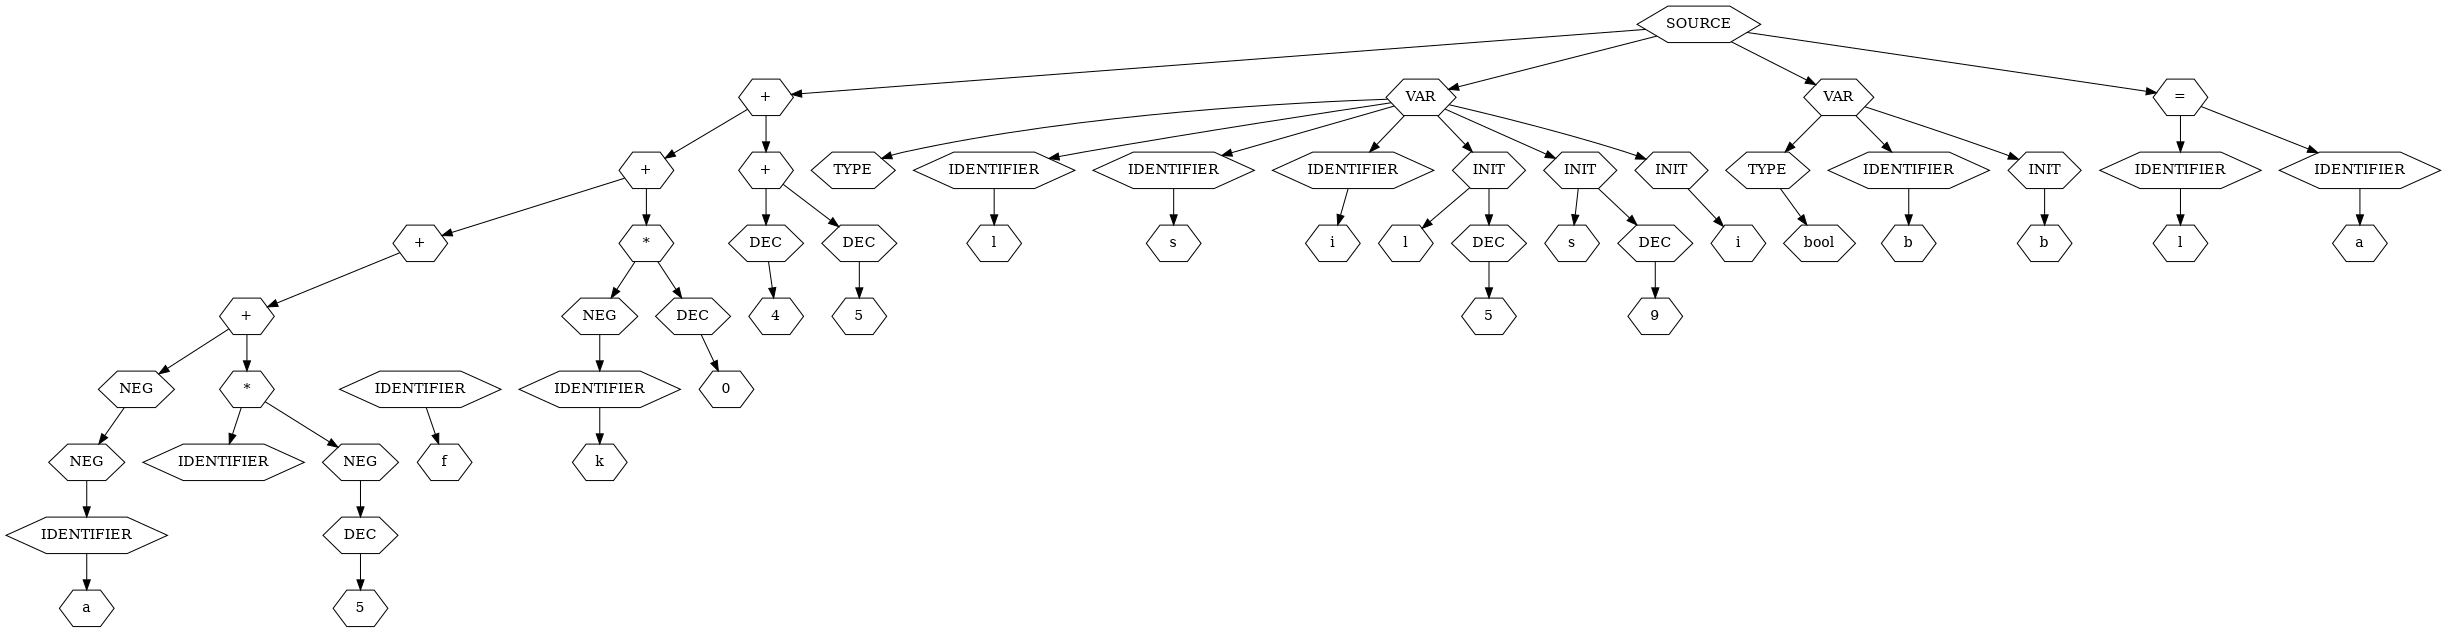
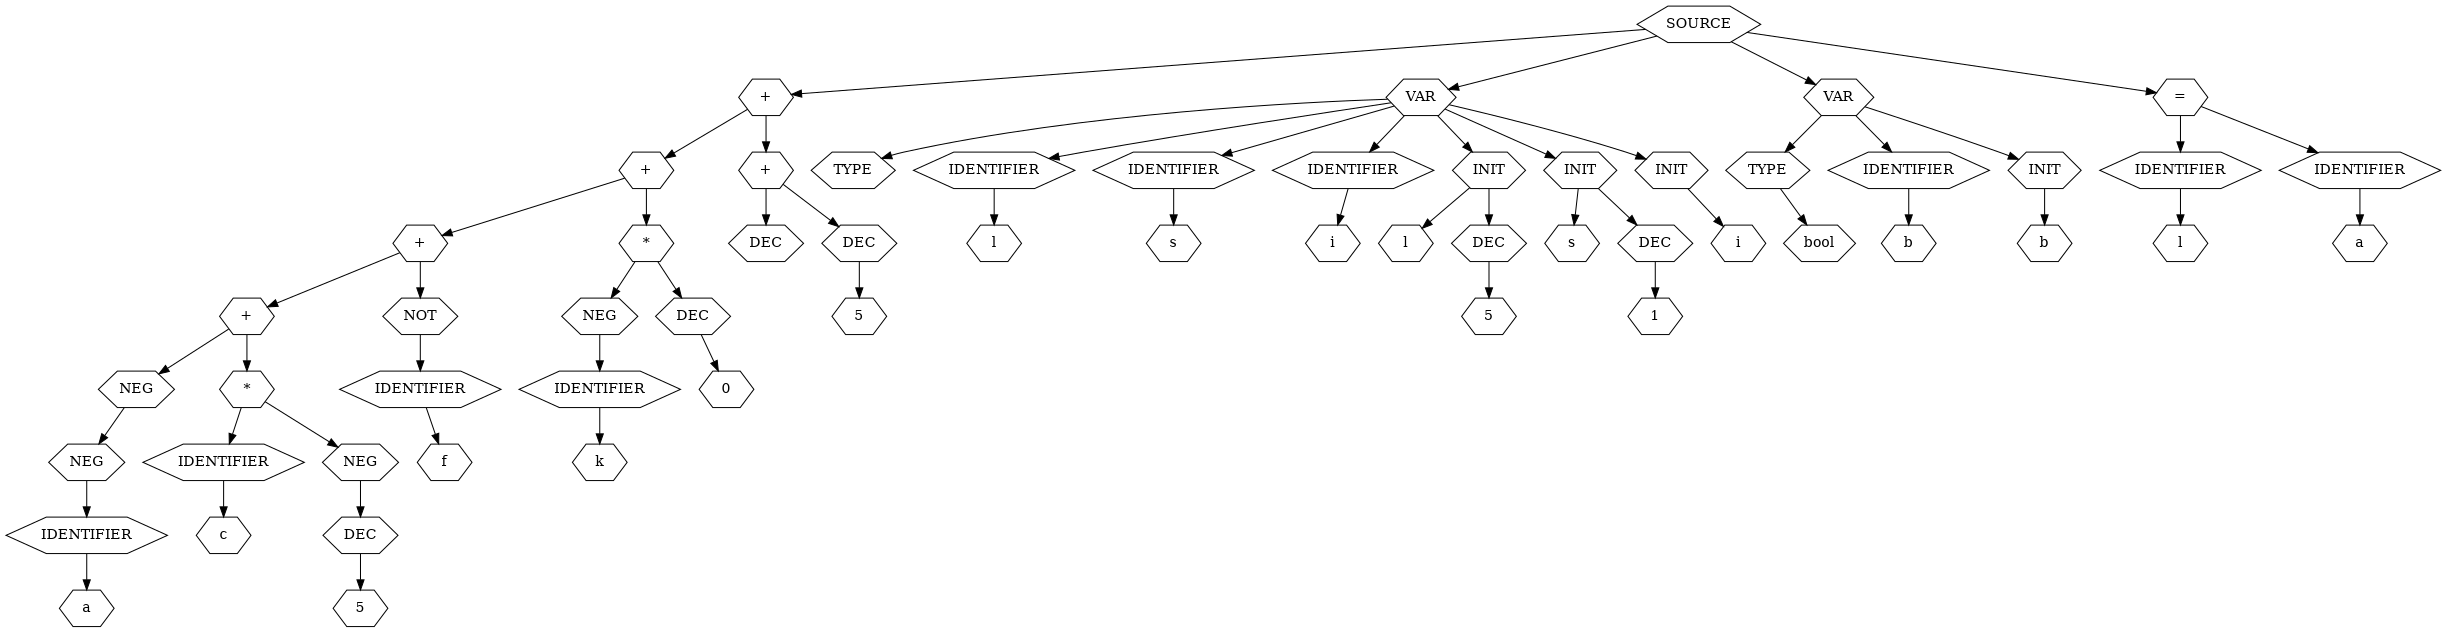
node "NOT": added
node "4": removed
node "9": label "9" -> "1"
node "c": added
